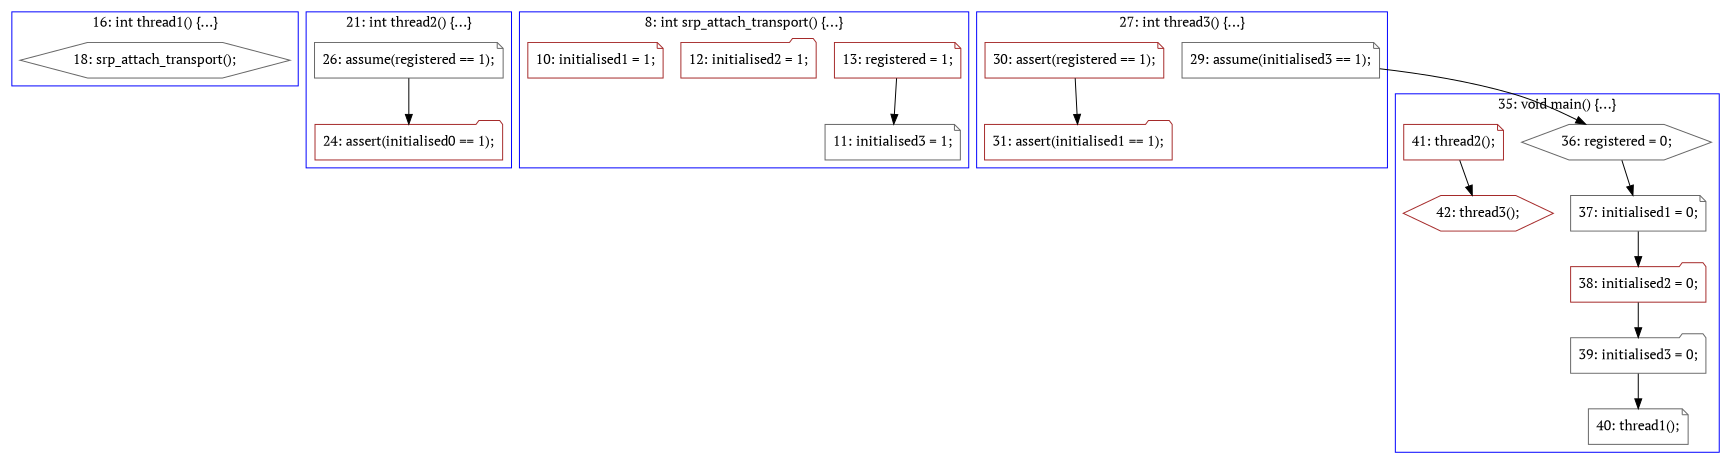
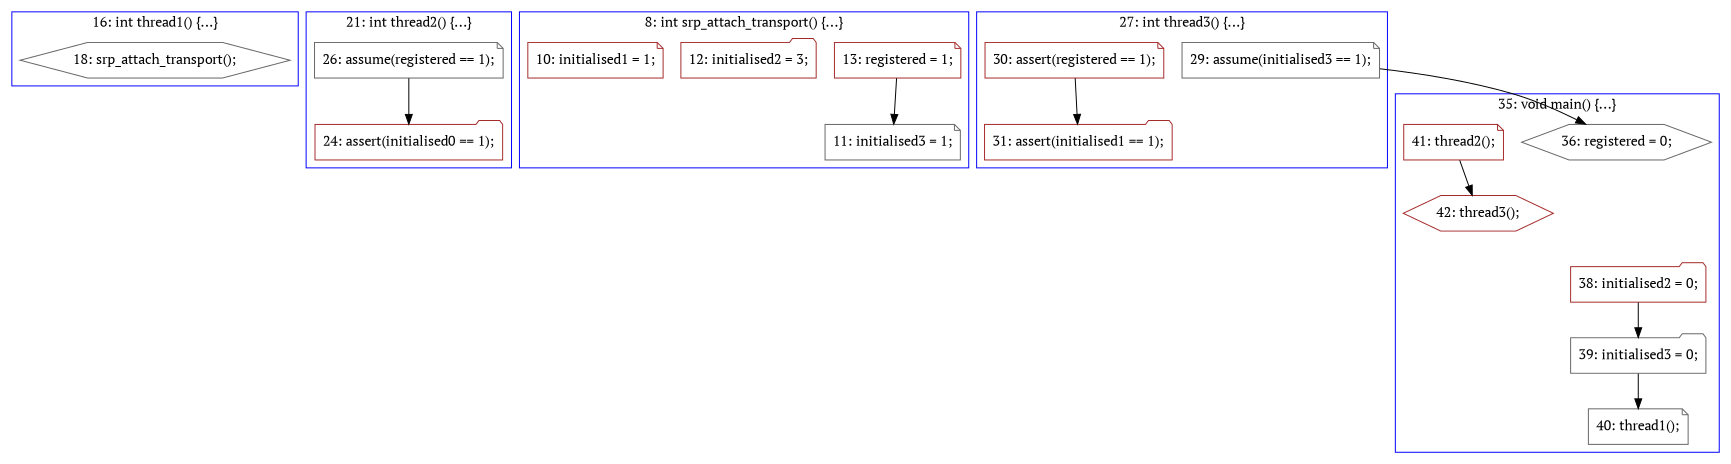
node "12: initialised2 = 1;": label "12: initialised2 = 1;" -> "12: initialised2 = 3;"
node "37: initialised1 = 0;": removed
